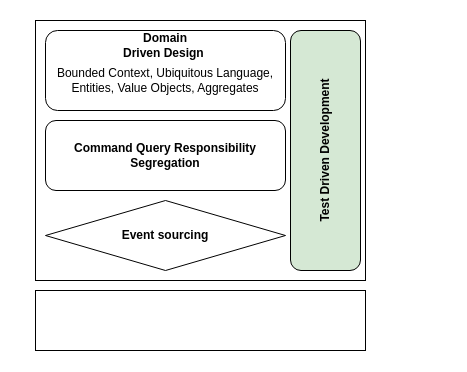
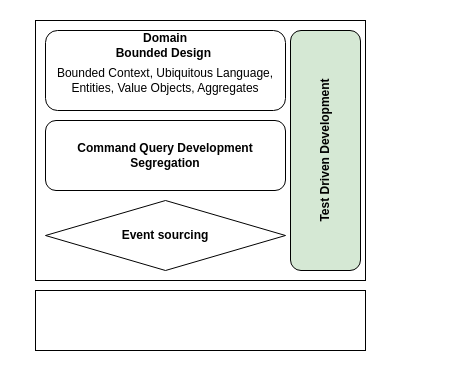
node "Domain Driven Design": label "Domain Driven Design" -> "Domain Bounded Design"
node "Command Query Responsibility Segregation": label "Command Query Responsibility Segregation" -> "Command Query Development Segregation"
